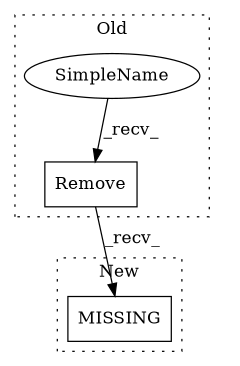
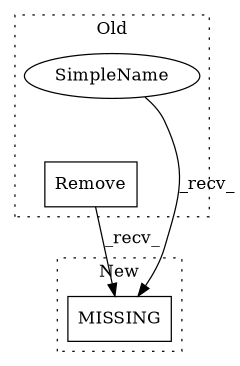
edge "SimpleName" -> "Remove": now "SimpleName" -> "MISSING"
